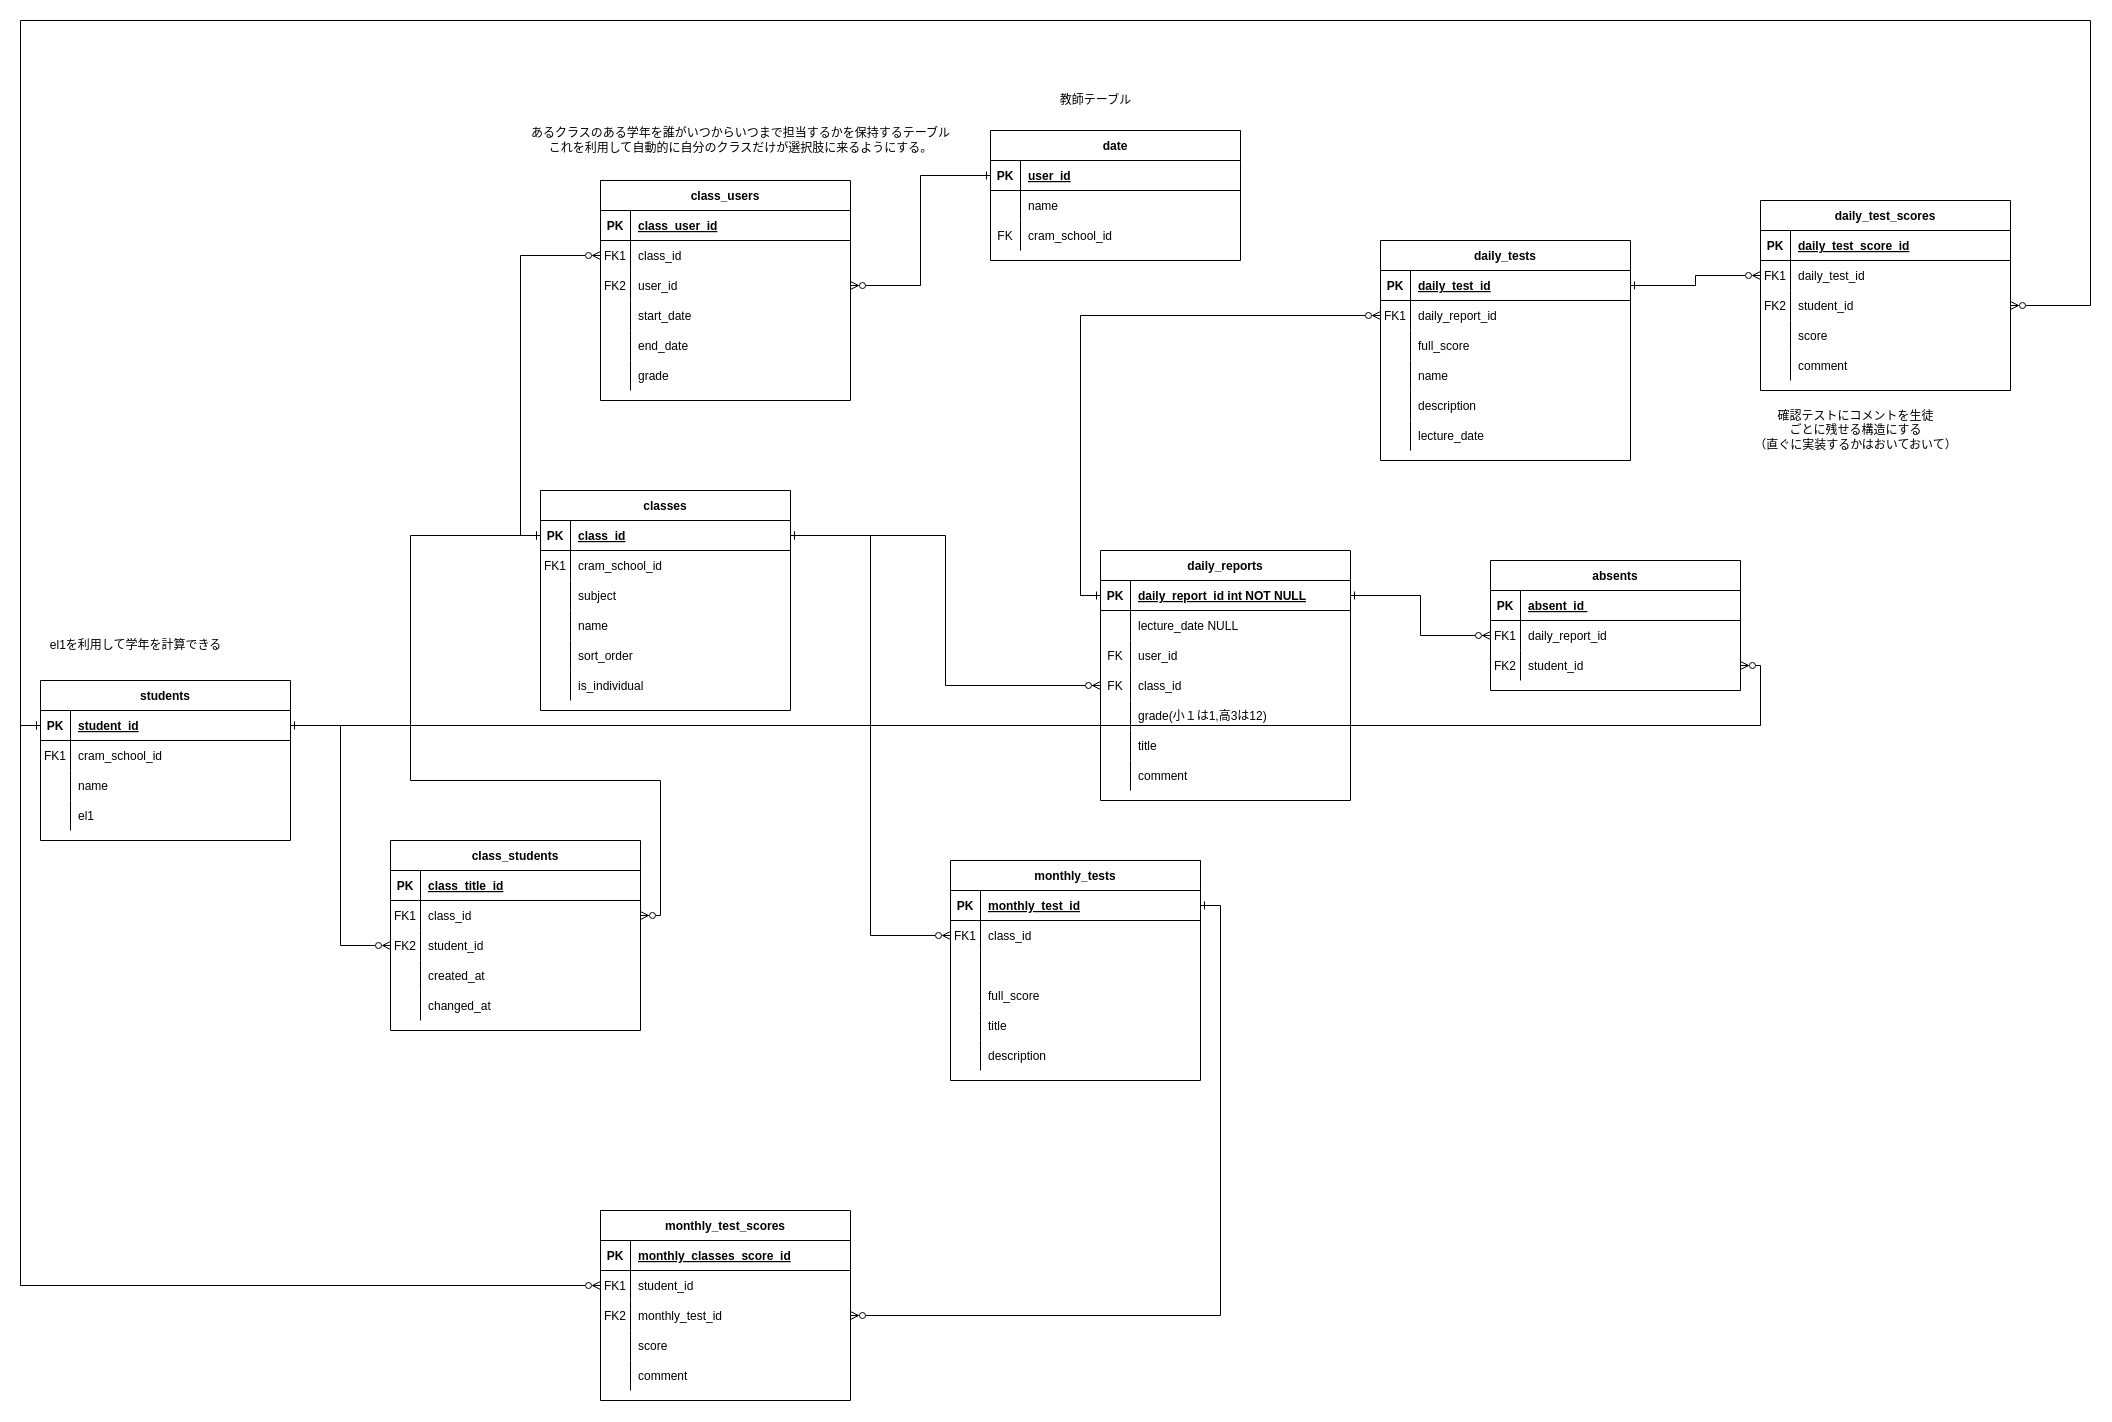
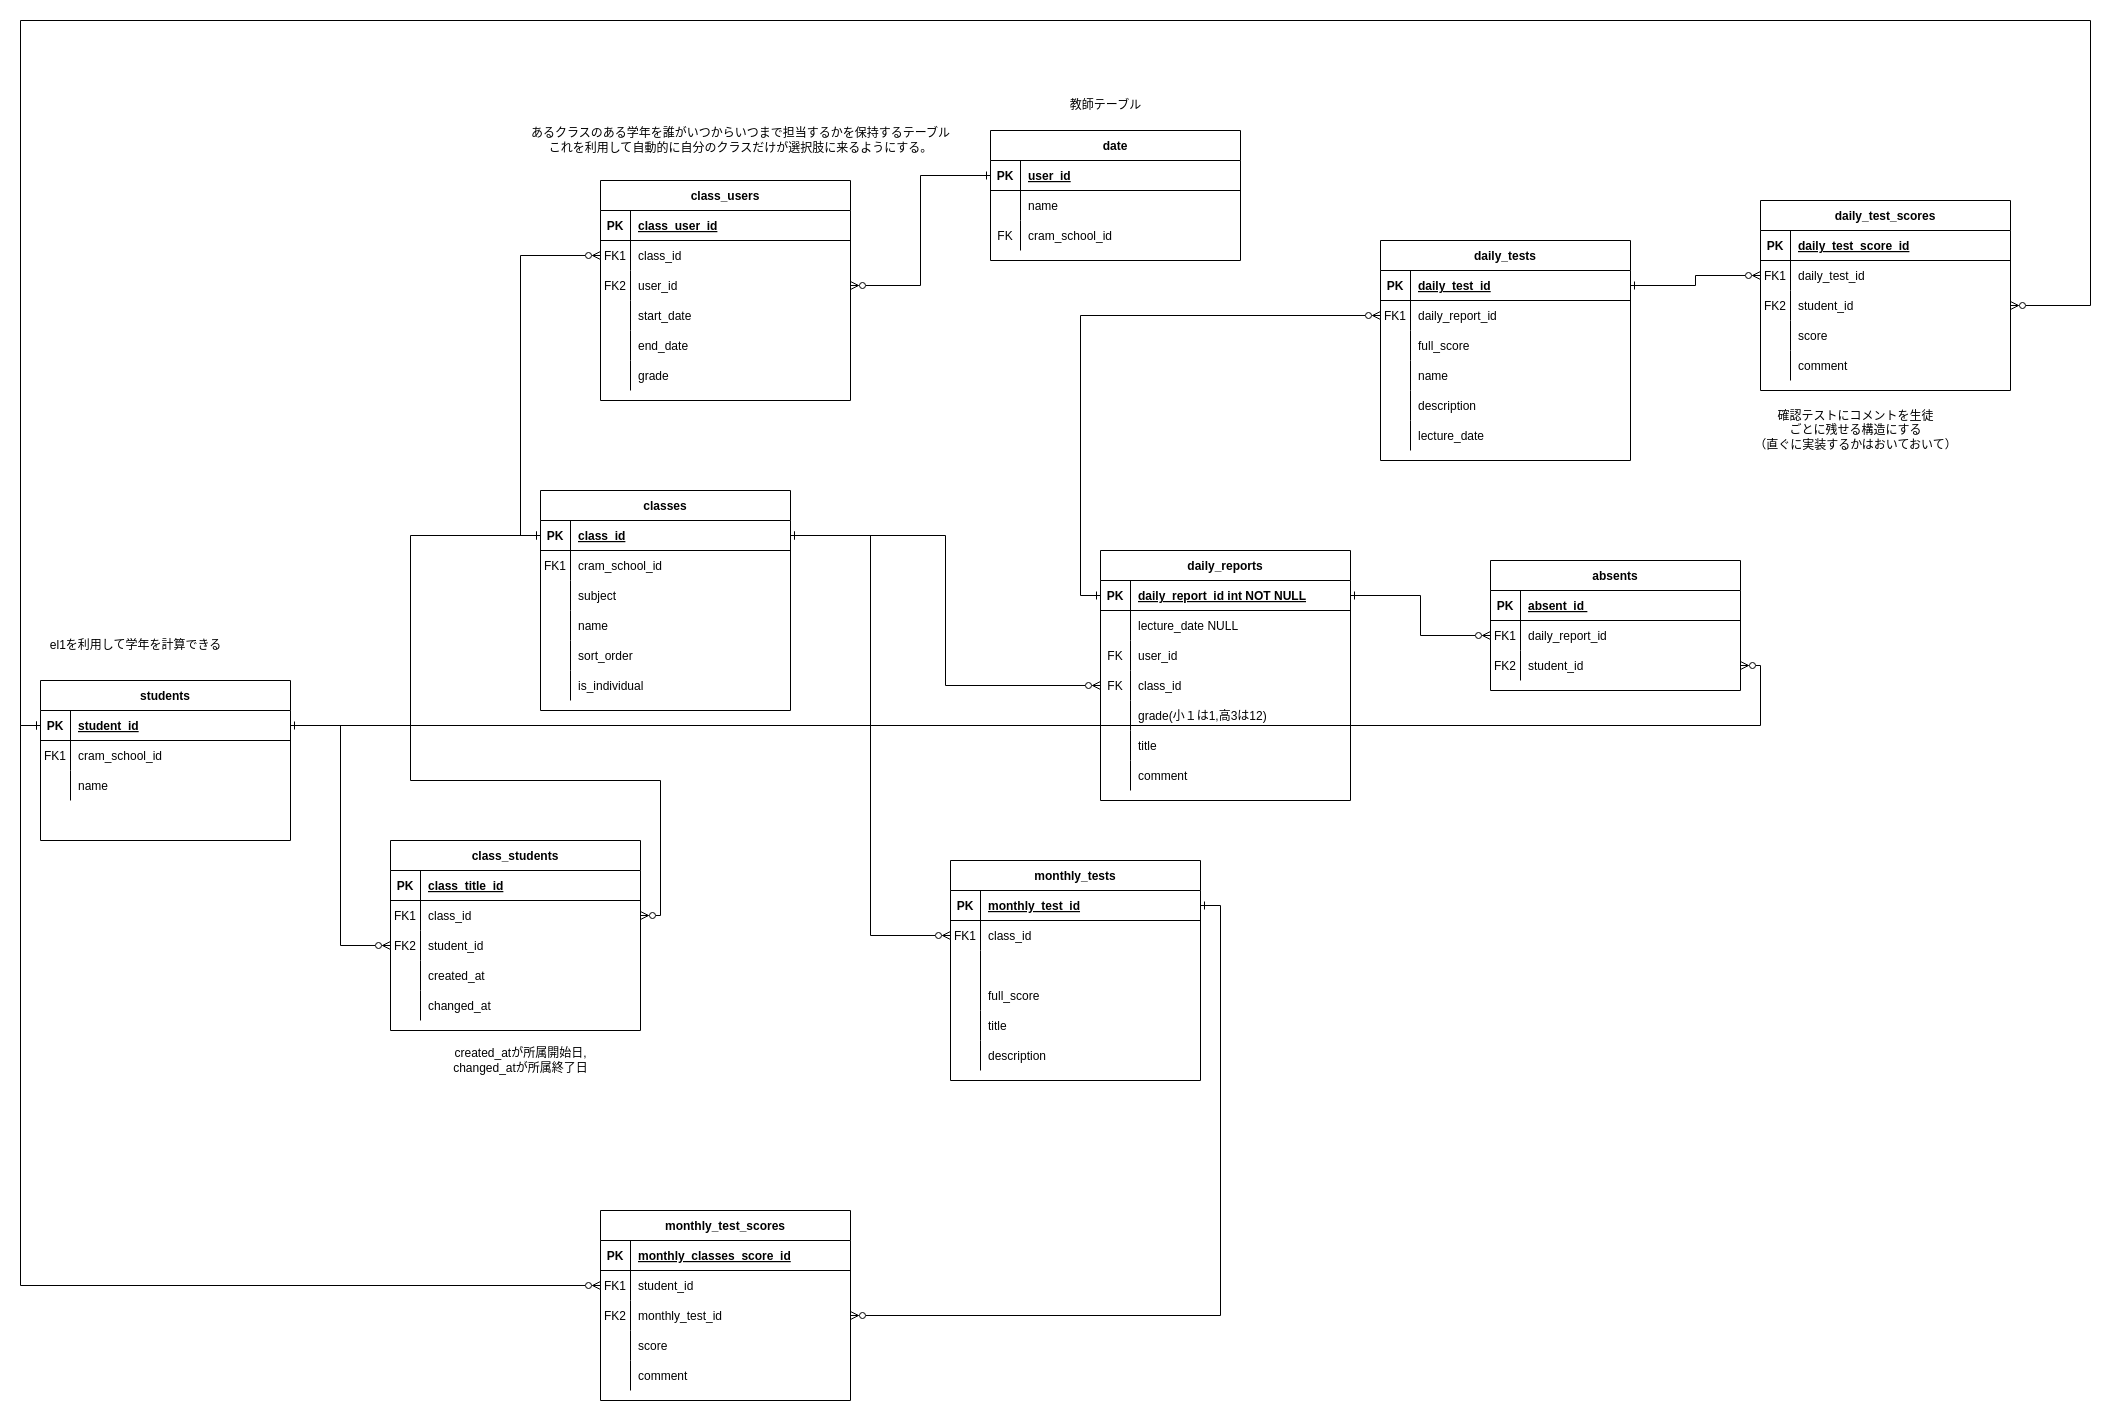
node "教師テーブル": moved (1096, 101) -> (1106, 106)
node "el1": removed
node "created_atが所属開始日, changed_atが所属終了日": added
